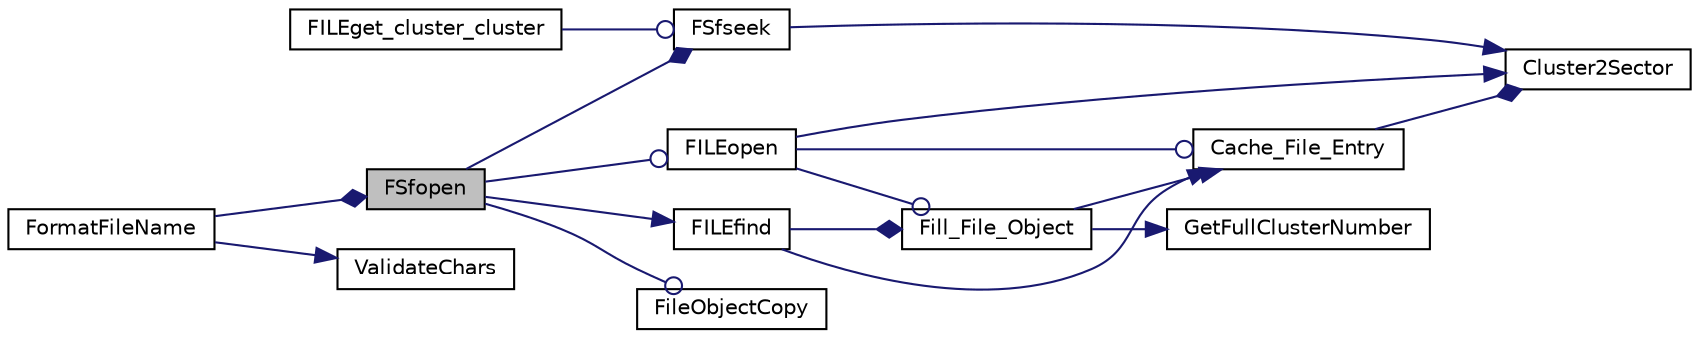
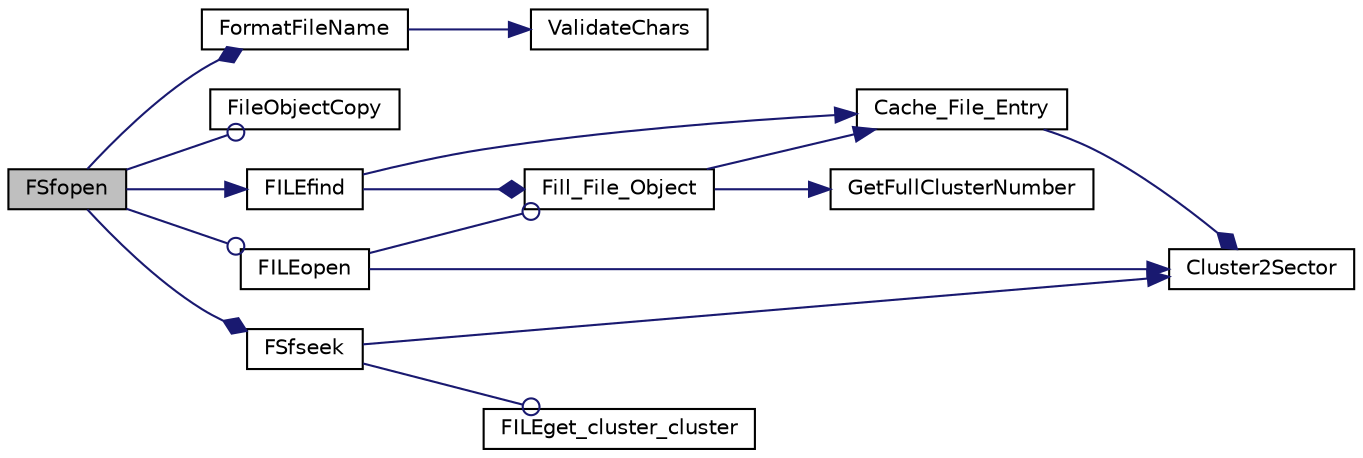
edge "FILEget_cluster_cluster" -> "FSfseek": reversed
edge "FILEopen" -> "Cache_File_Entry": removed
edge "FormatFileName" -> "FSfopen": reversed
